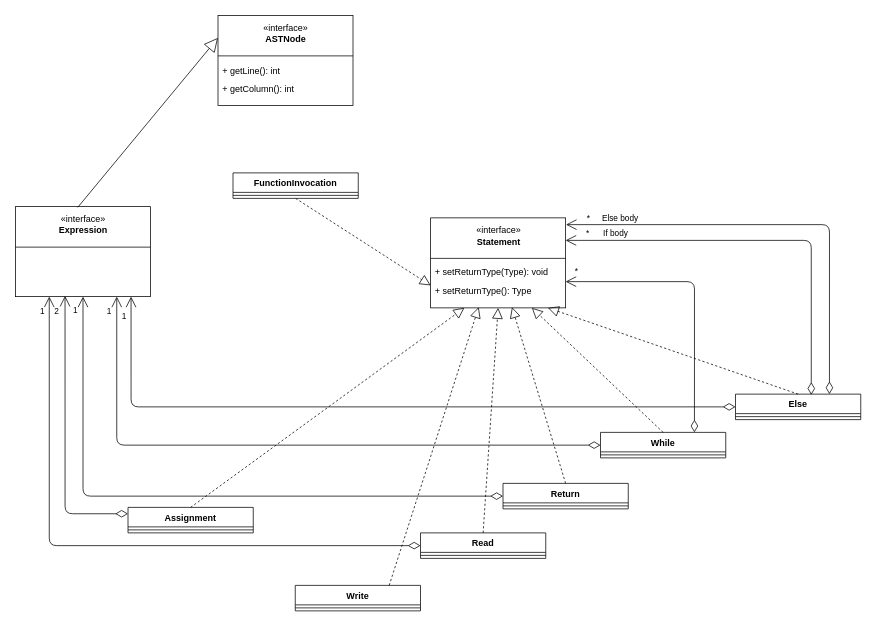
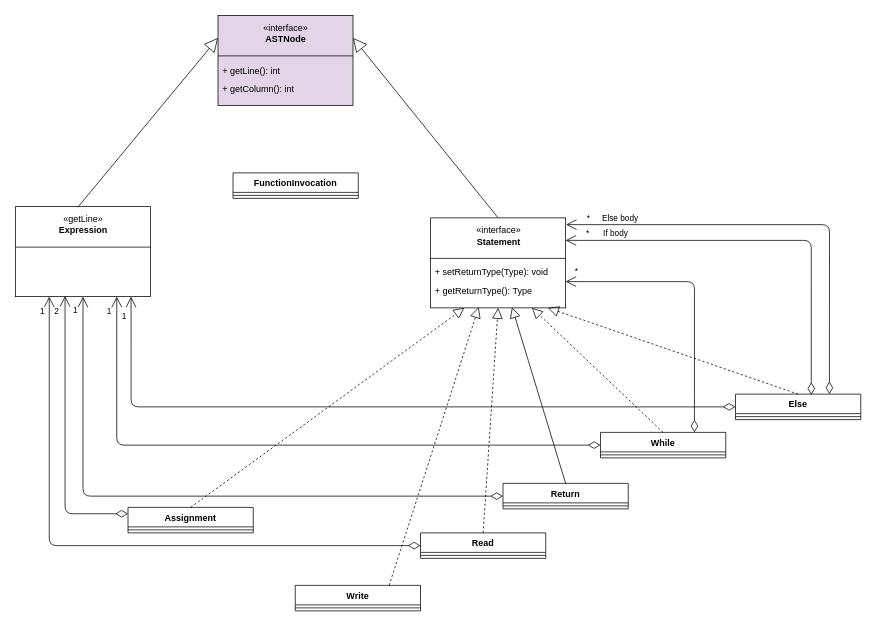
node "«interface» ASTNode": fillcolor #ffffff -> #e1d5e7
edge "«interface» Statement" -> "«interface» ASTNode": added
edge "FunctionInvocation" -> "«interface» Statement": removed
node "«interface» Expression": label "«interface» Expression" -> "«getLine» Expression"
node "+ setReturnType(): Type": label "+ setReturnType(): Type" -> "+ getReturnType(): Type"
edge "Return" -> "«interface» Statement": style dashed -> solid
